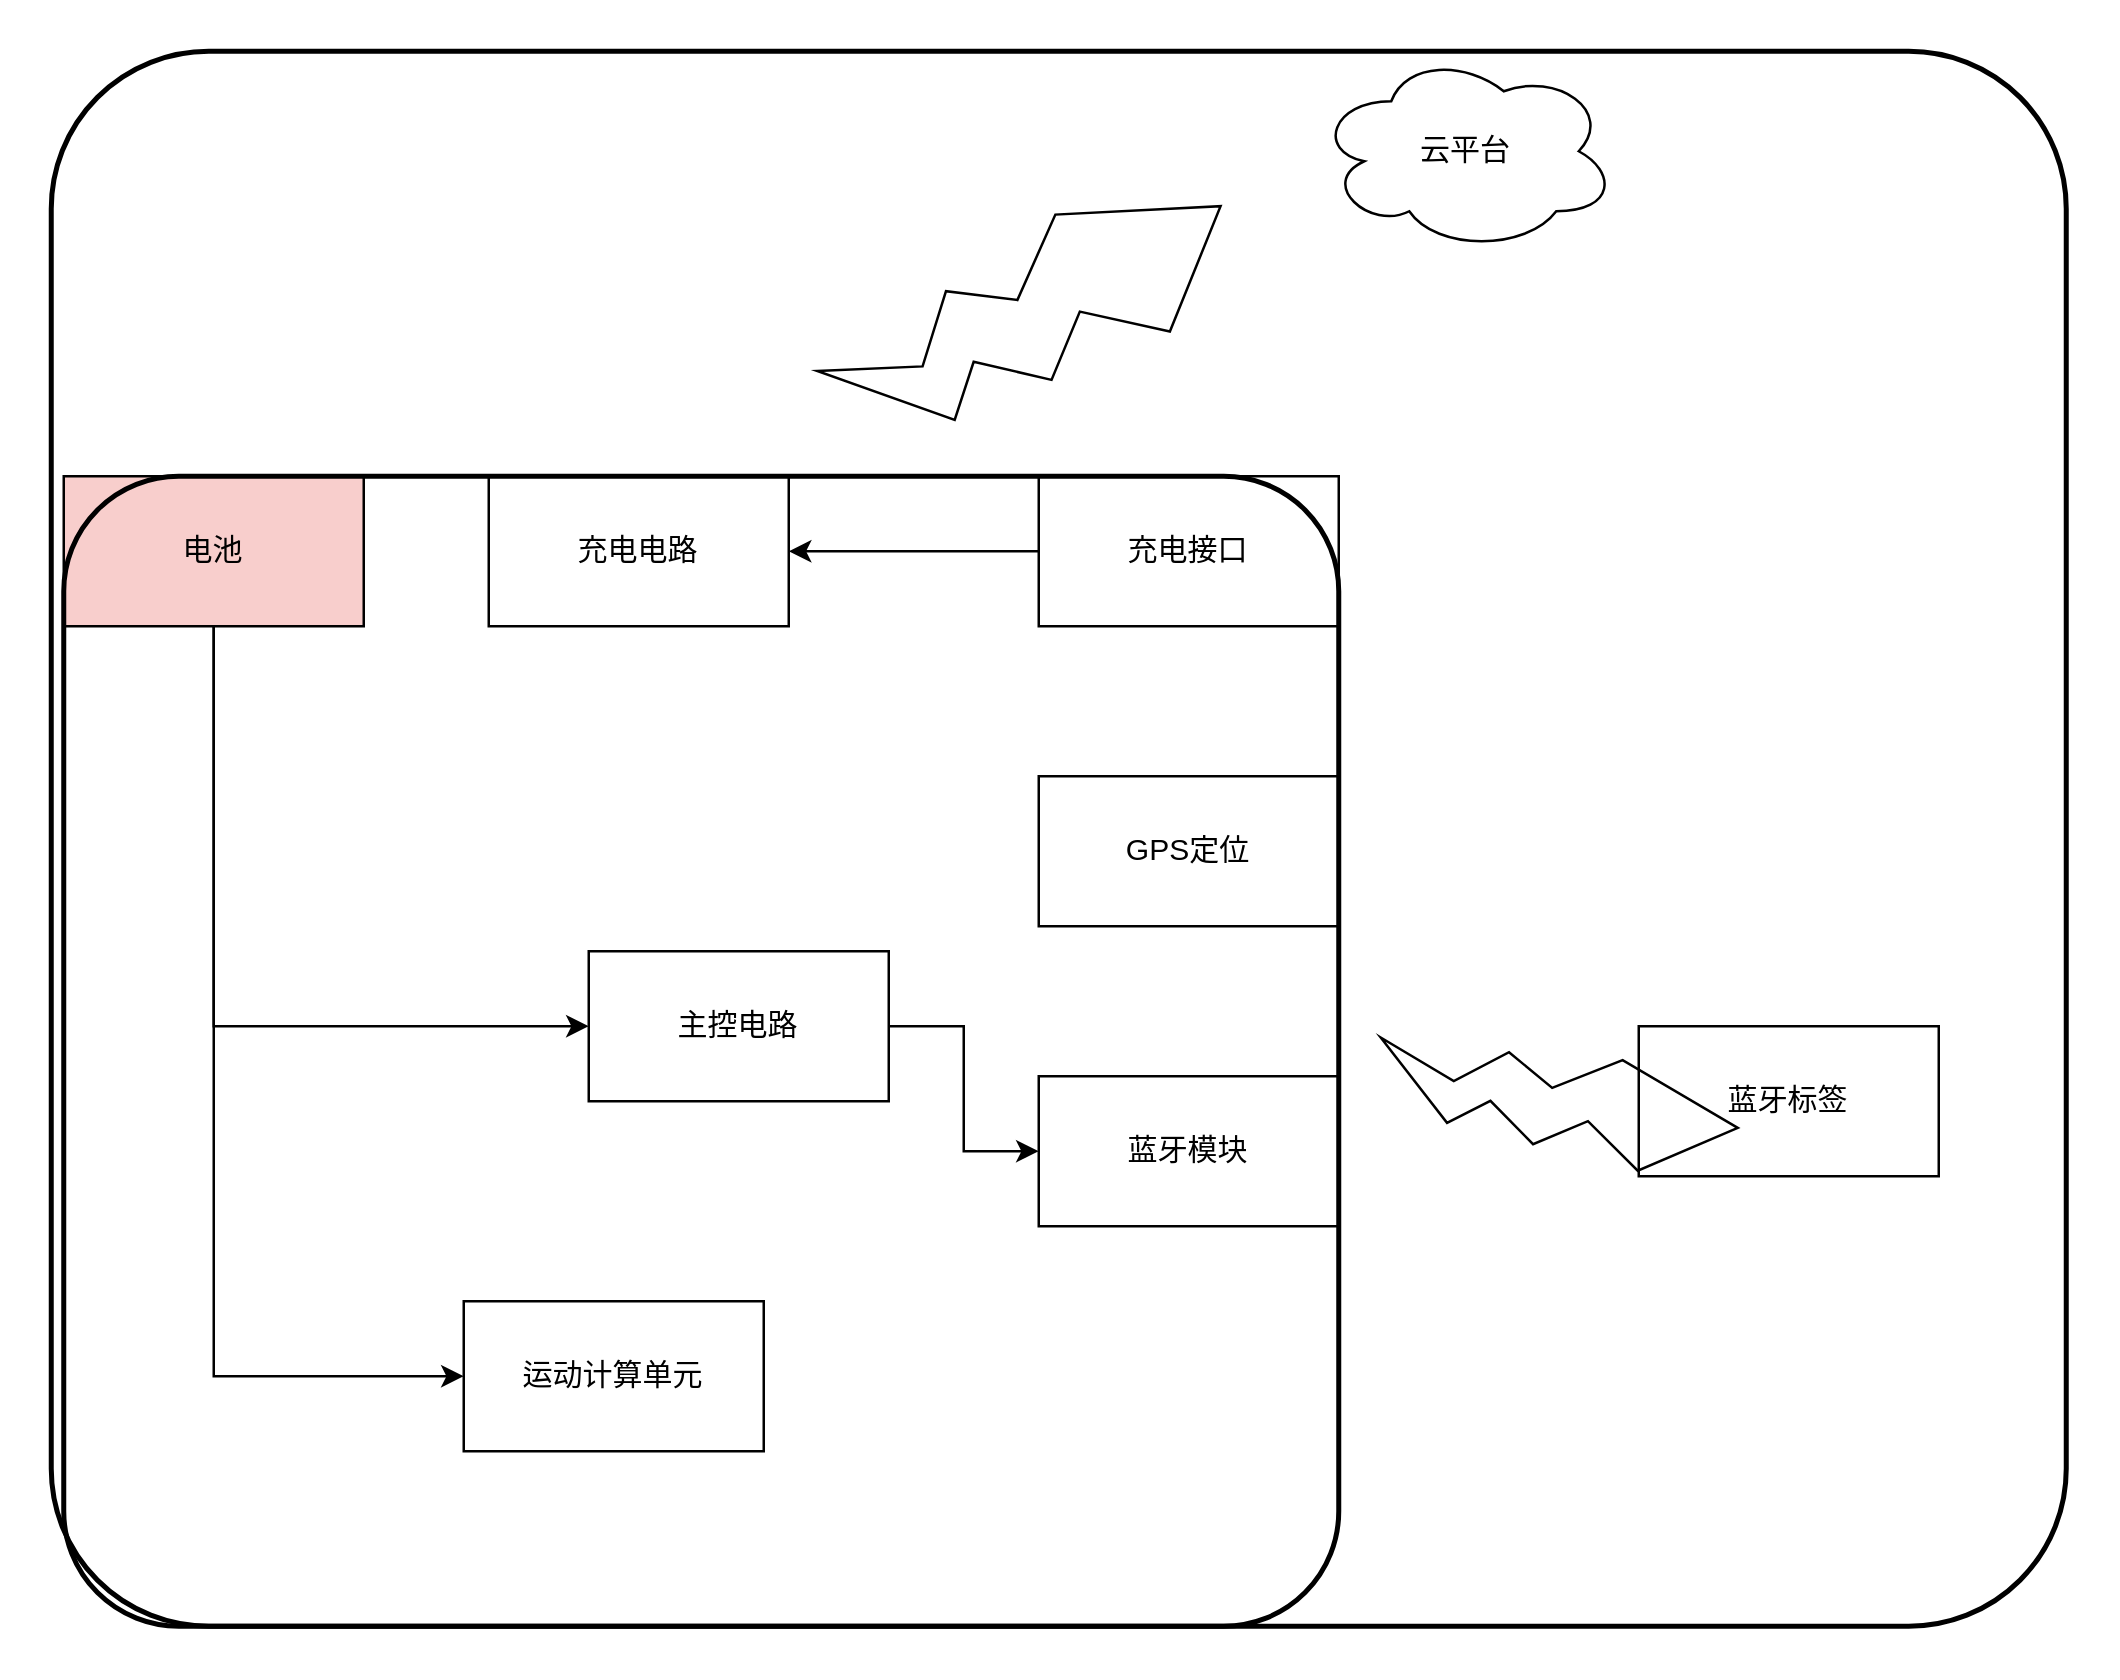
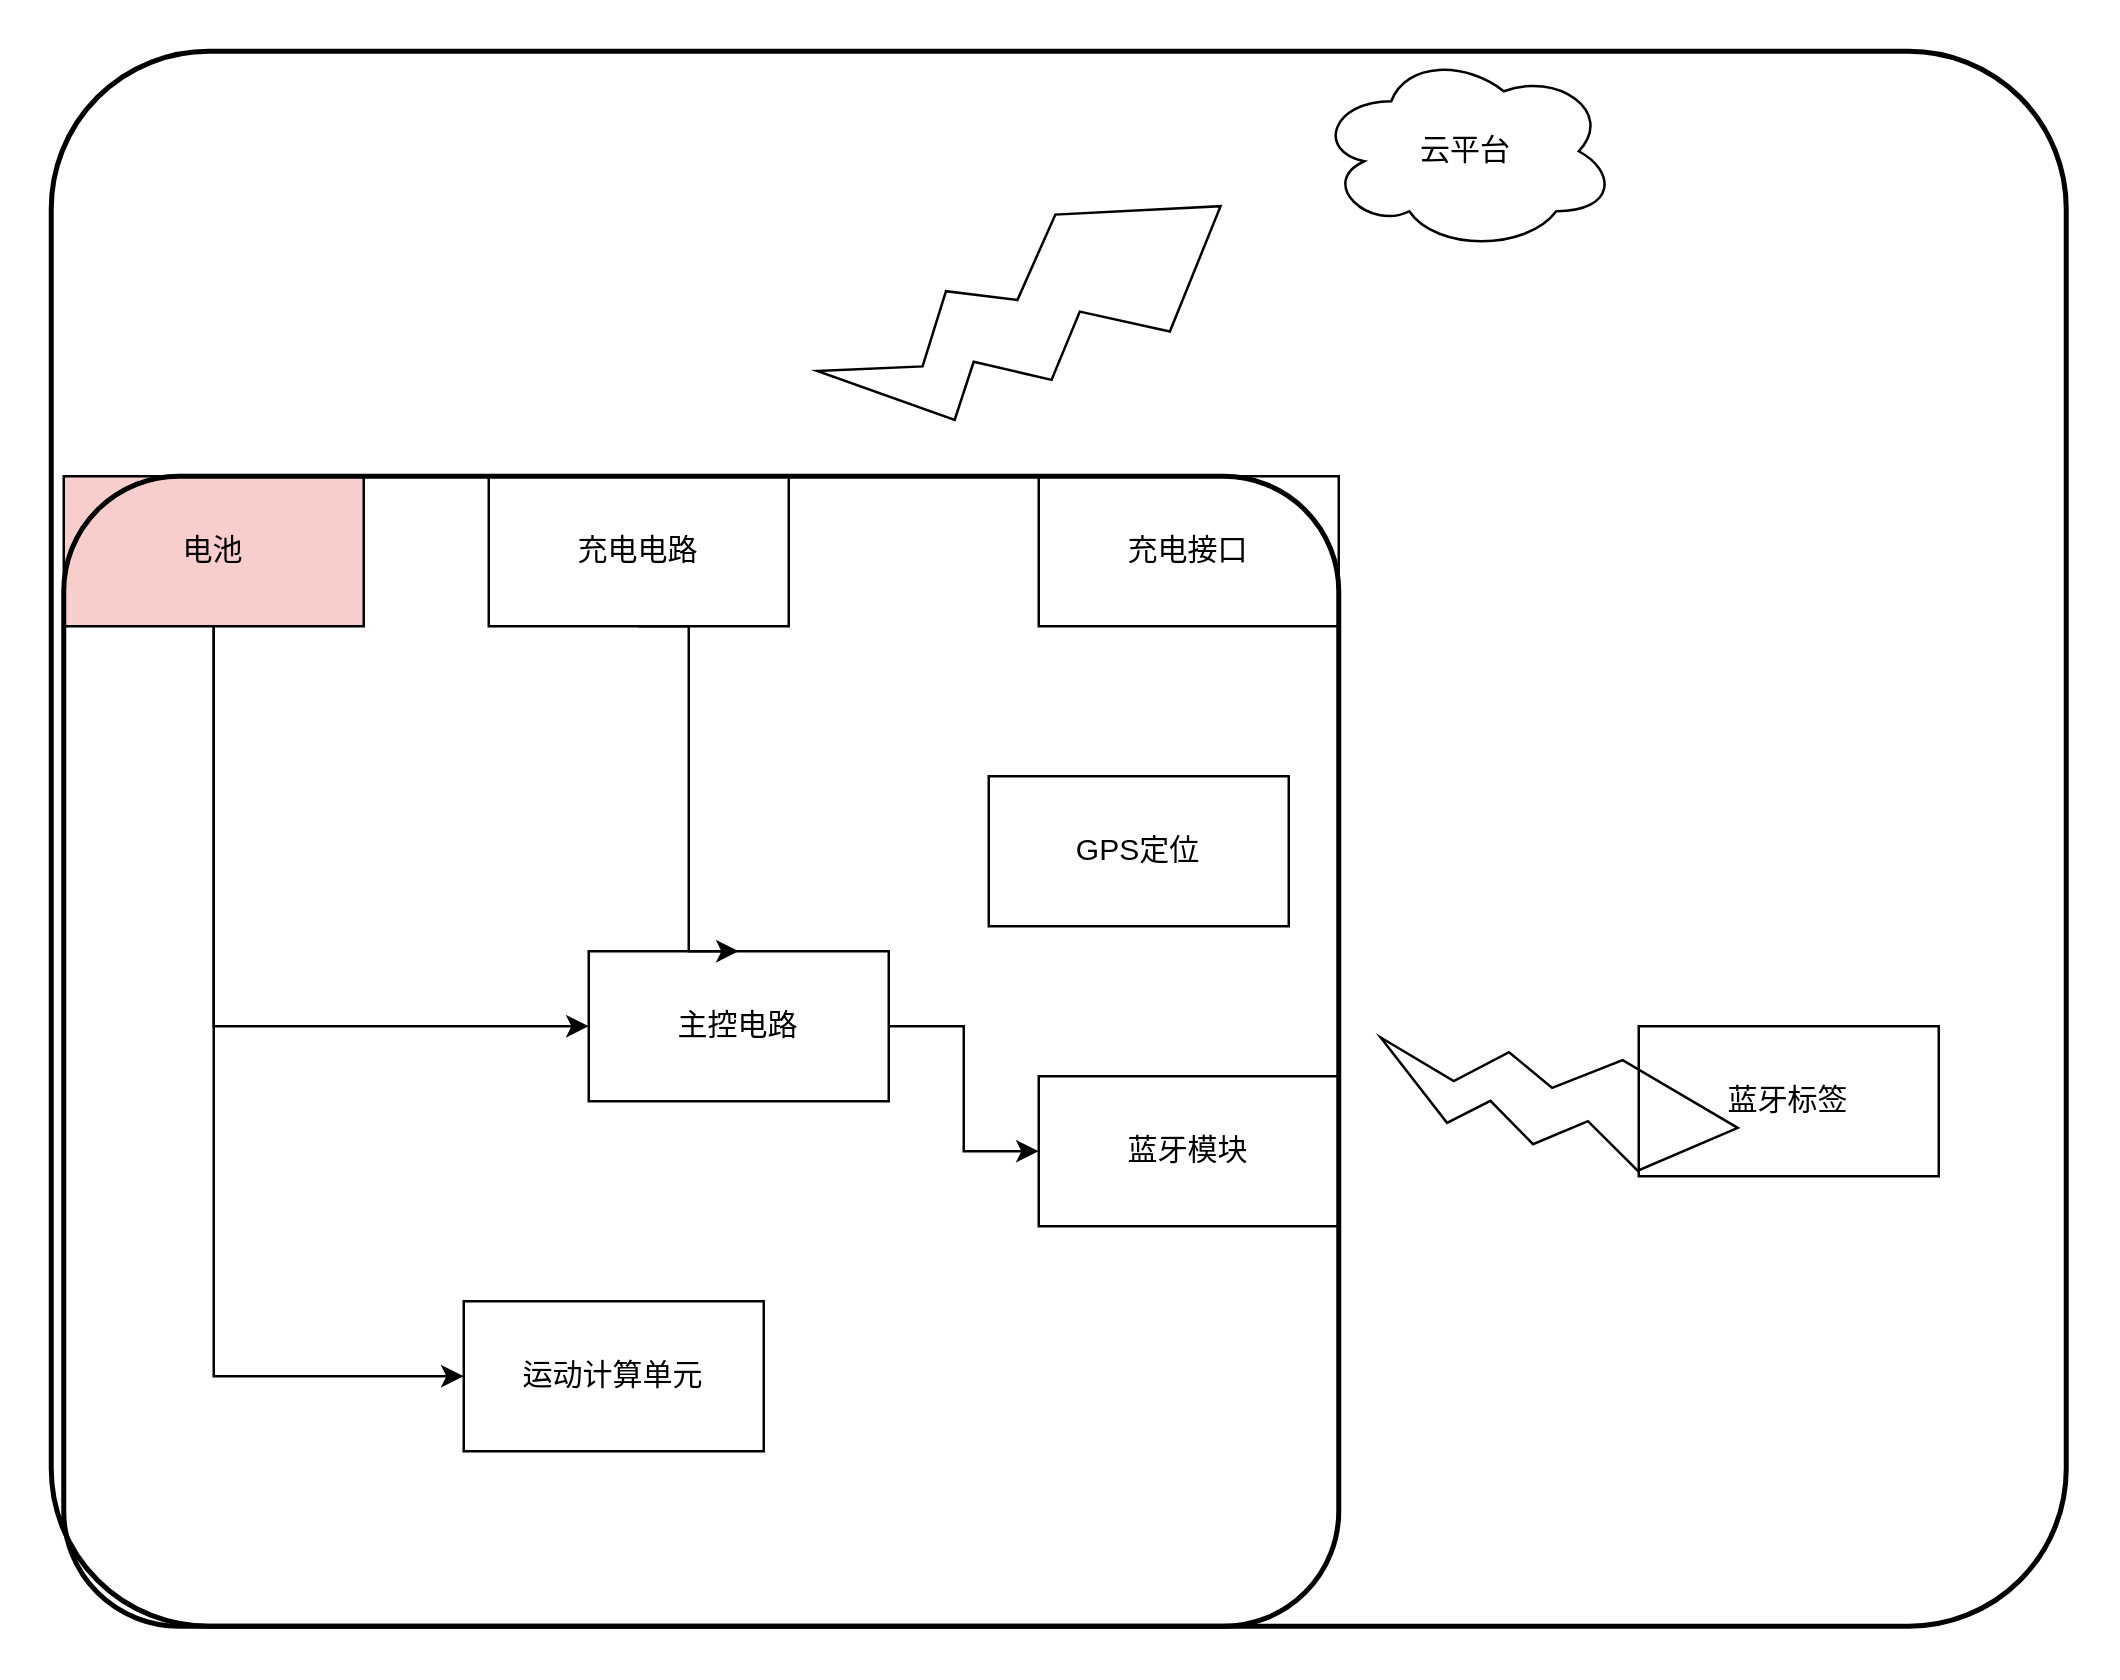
edge "充电接口" -> "充电电路": removed
edge "充电电路" -> "主控电路": added
node "GPS定位": moved (1189, 851) -> (1139, 851)
